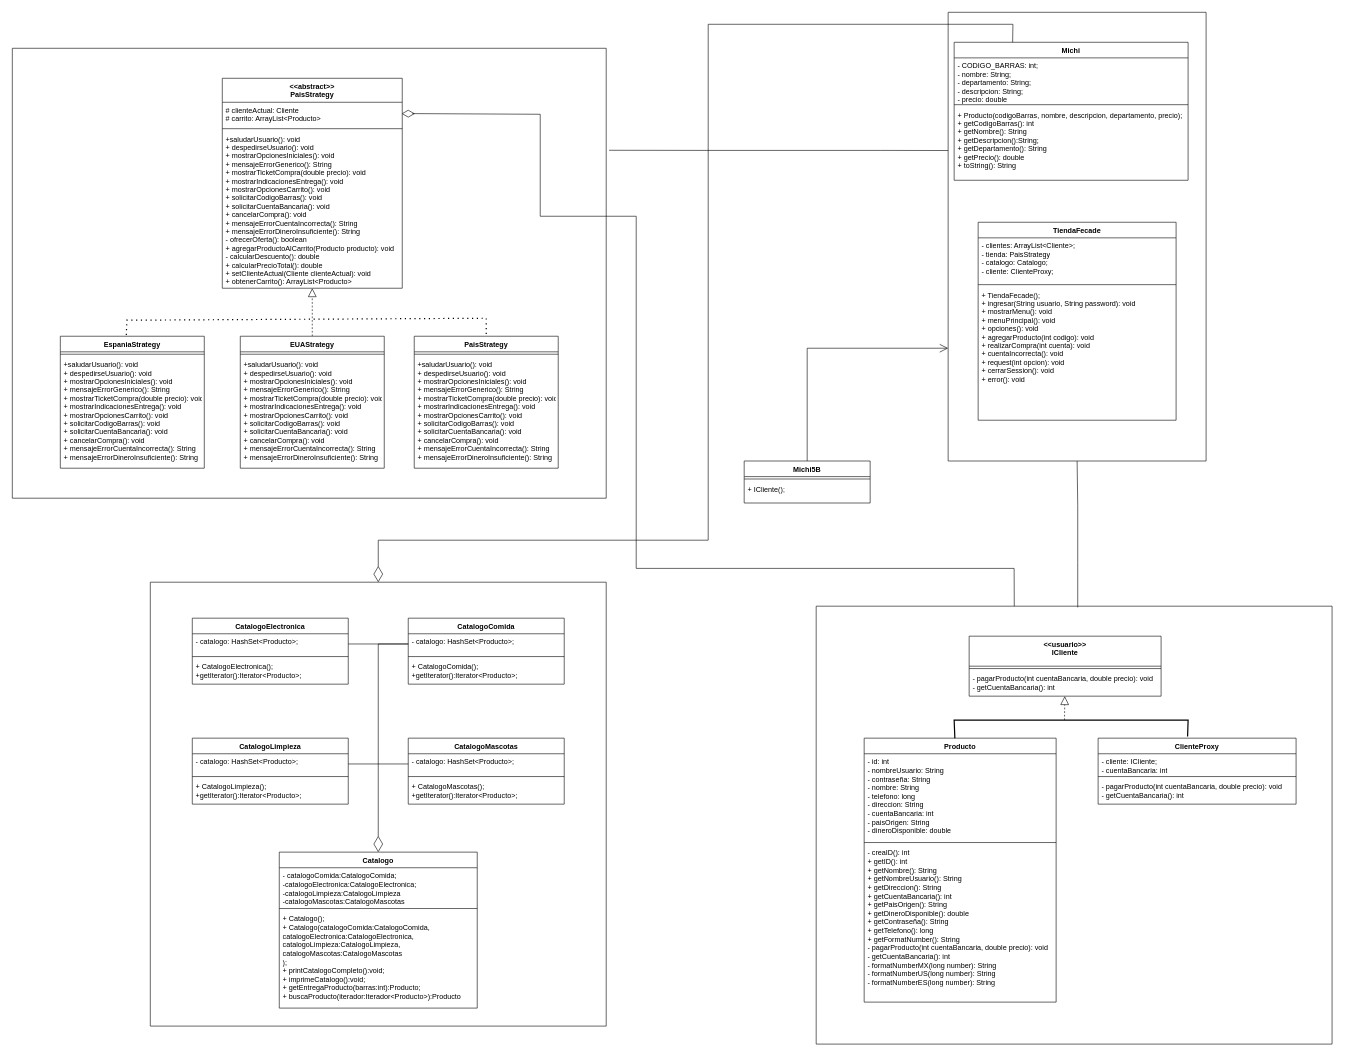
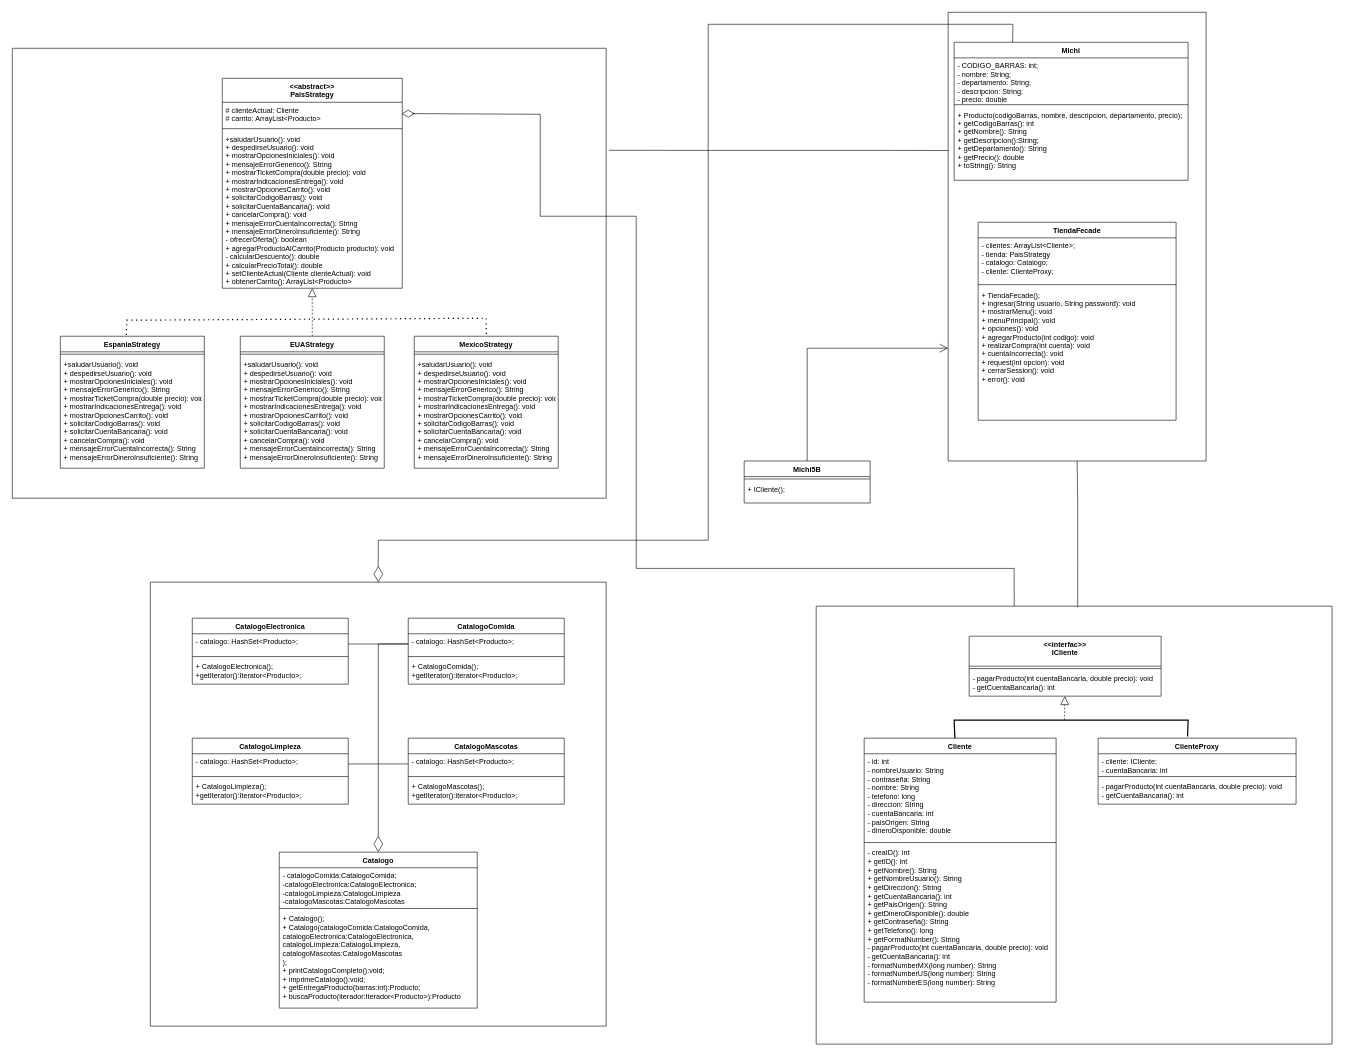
node "PaisStrategy": label "PaisStrategy" -> "MexicoStrategy"
node "<<usuario>>ICliente": label "<<usuario>>ICliente" -> "<<interfac>>ICliente"
node "Producto": label "Producto" -> "Cliente"
